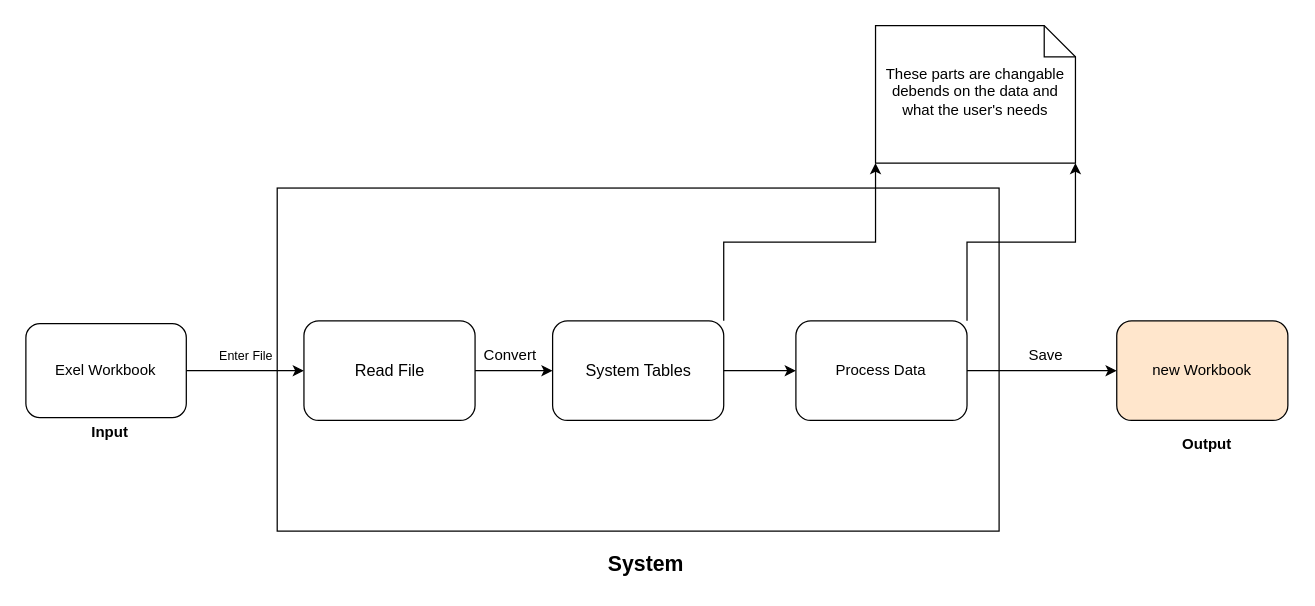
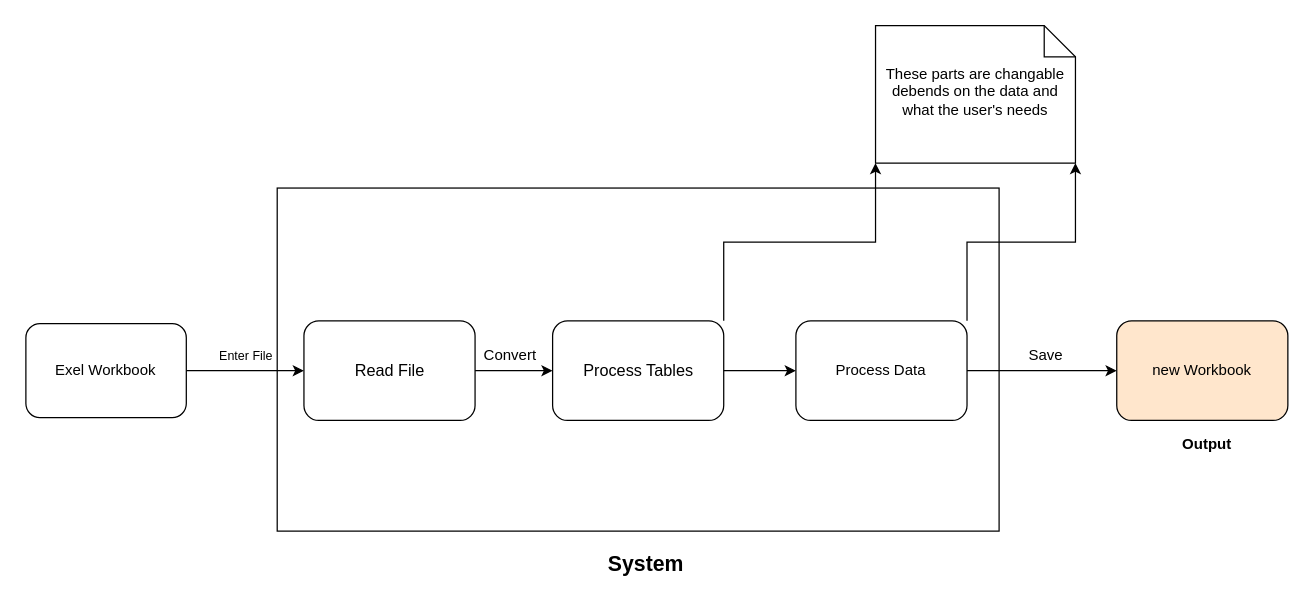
node "System Tables": label "System Tables" -> "Process Tables"
node "Input": removed
